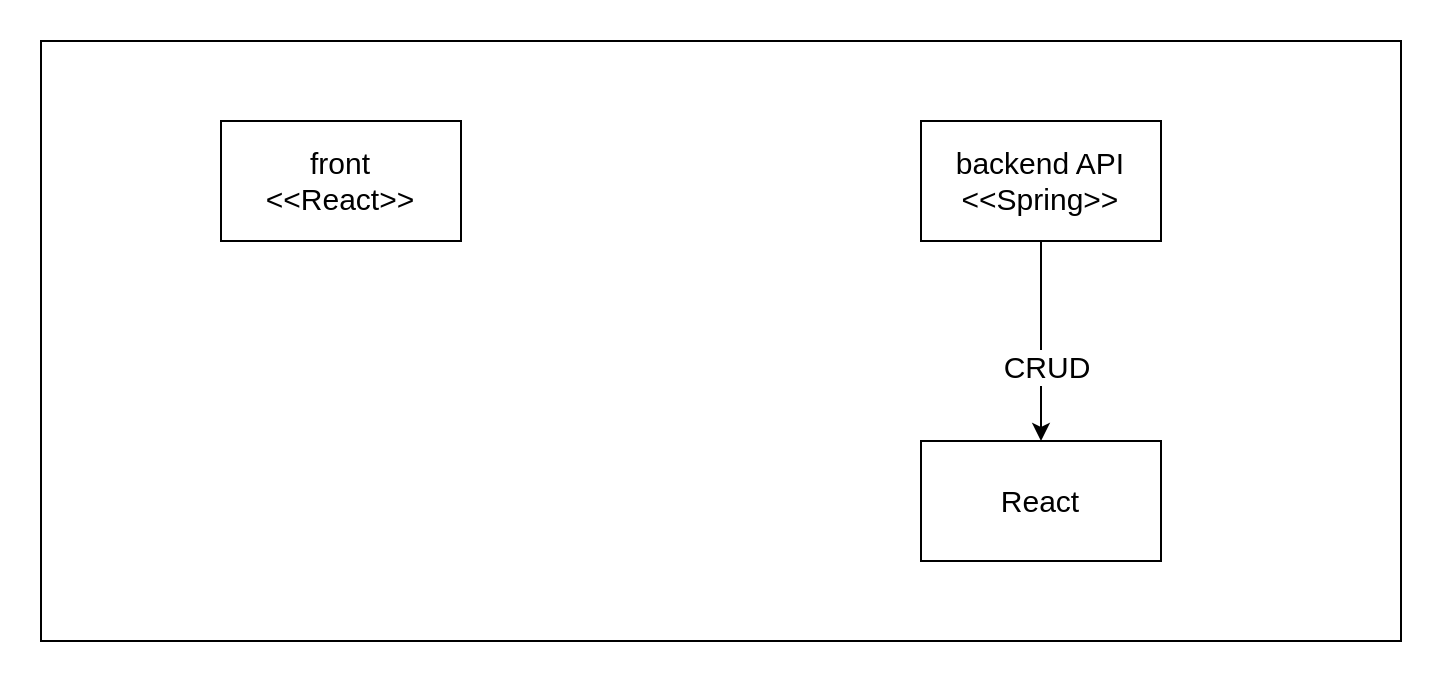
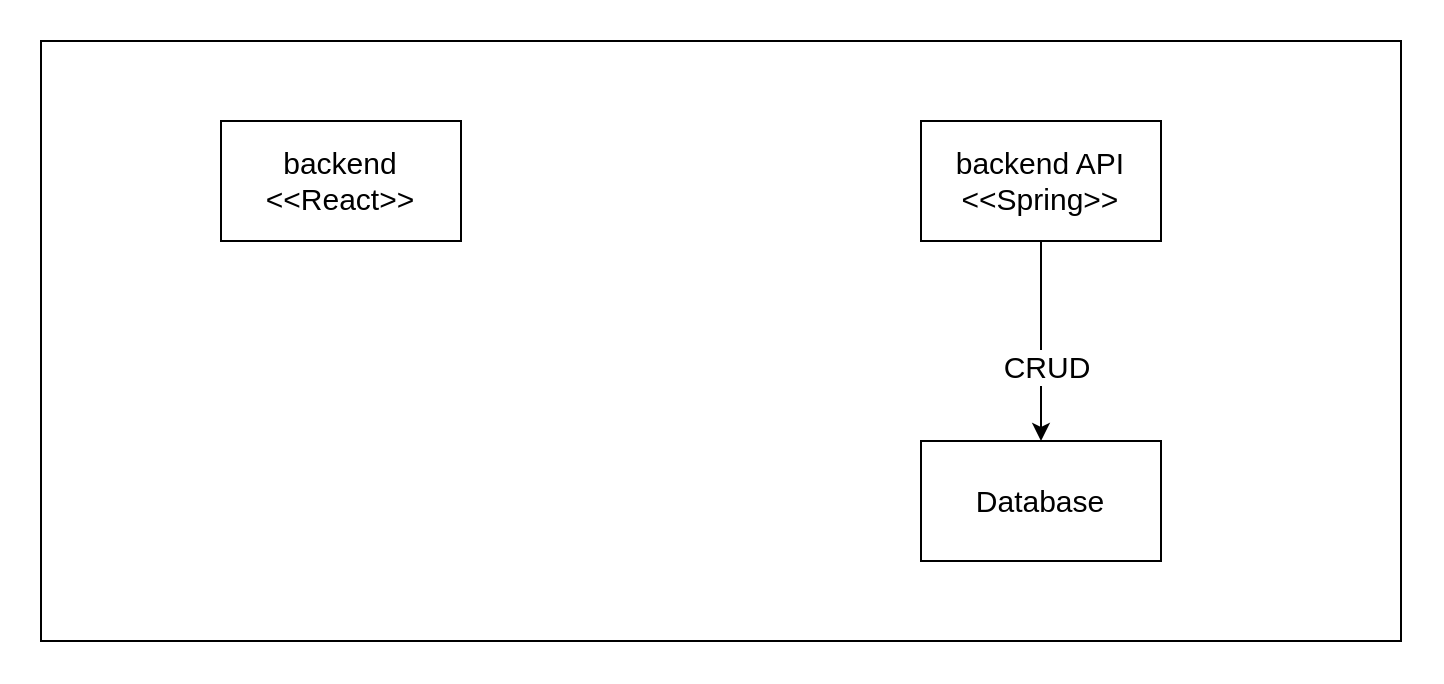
node "front<<React>>": label "front<<React>>" -> "backend<<React>>"
node "React": label "React" -> "Database"
